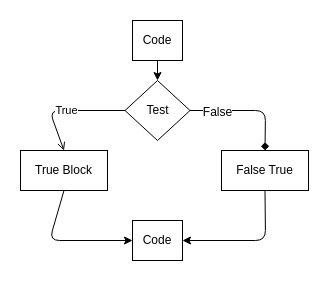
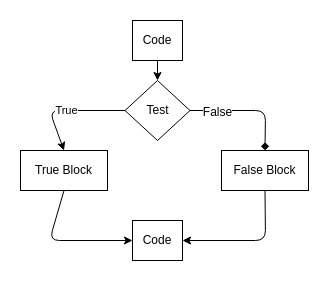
edge "Test" -> "True Block": arrowhead open -> classic
node "False True": label "False True" -> "False Block"
